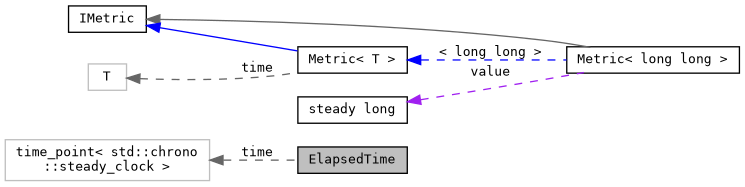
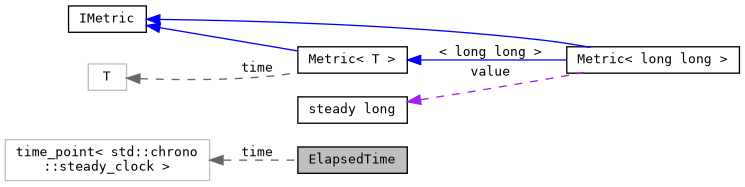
edge "Metric< long long >" -> "IMetric": color gray40 -> blue
edge "Metric< long long >" -> "Metric< T >": style dashed -> solid
